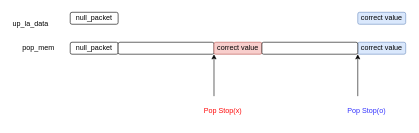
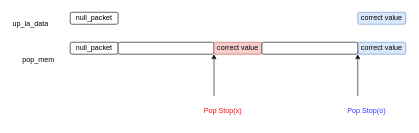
node "pop_mem": moved (38, 48) -> (38, 60)
